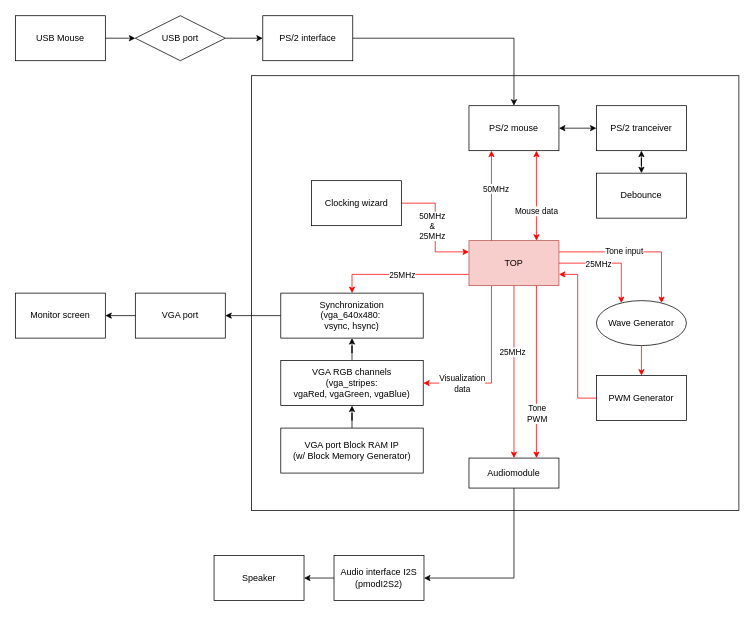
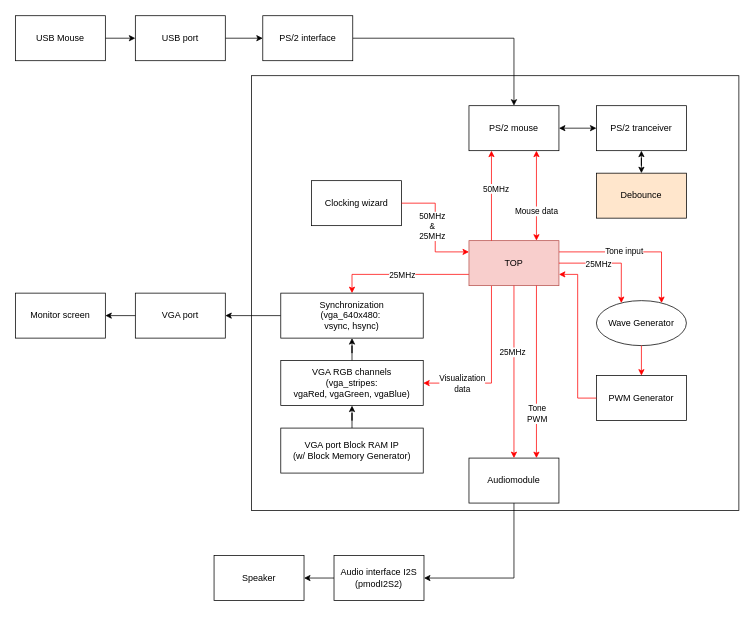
node "USB port": shape diamond -> rectangle
node "Debounce": fillcolor #ffffff -> #ffe6cc
node "Audiomodule": size 90x30 -> 90x45
